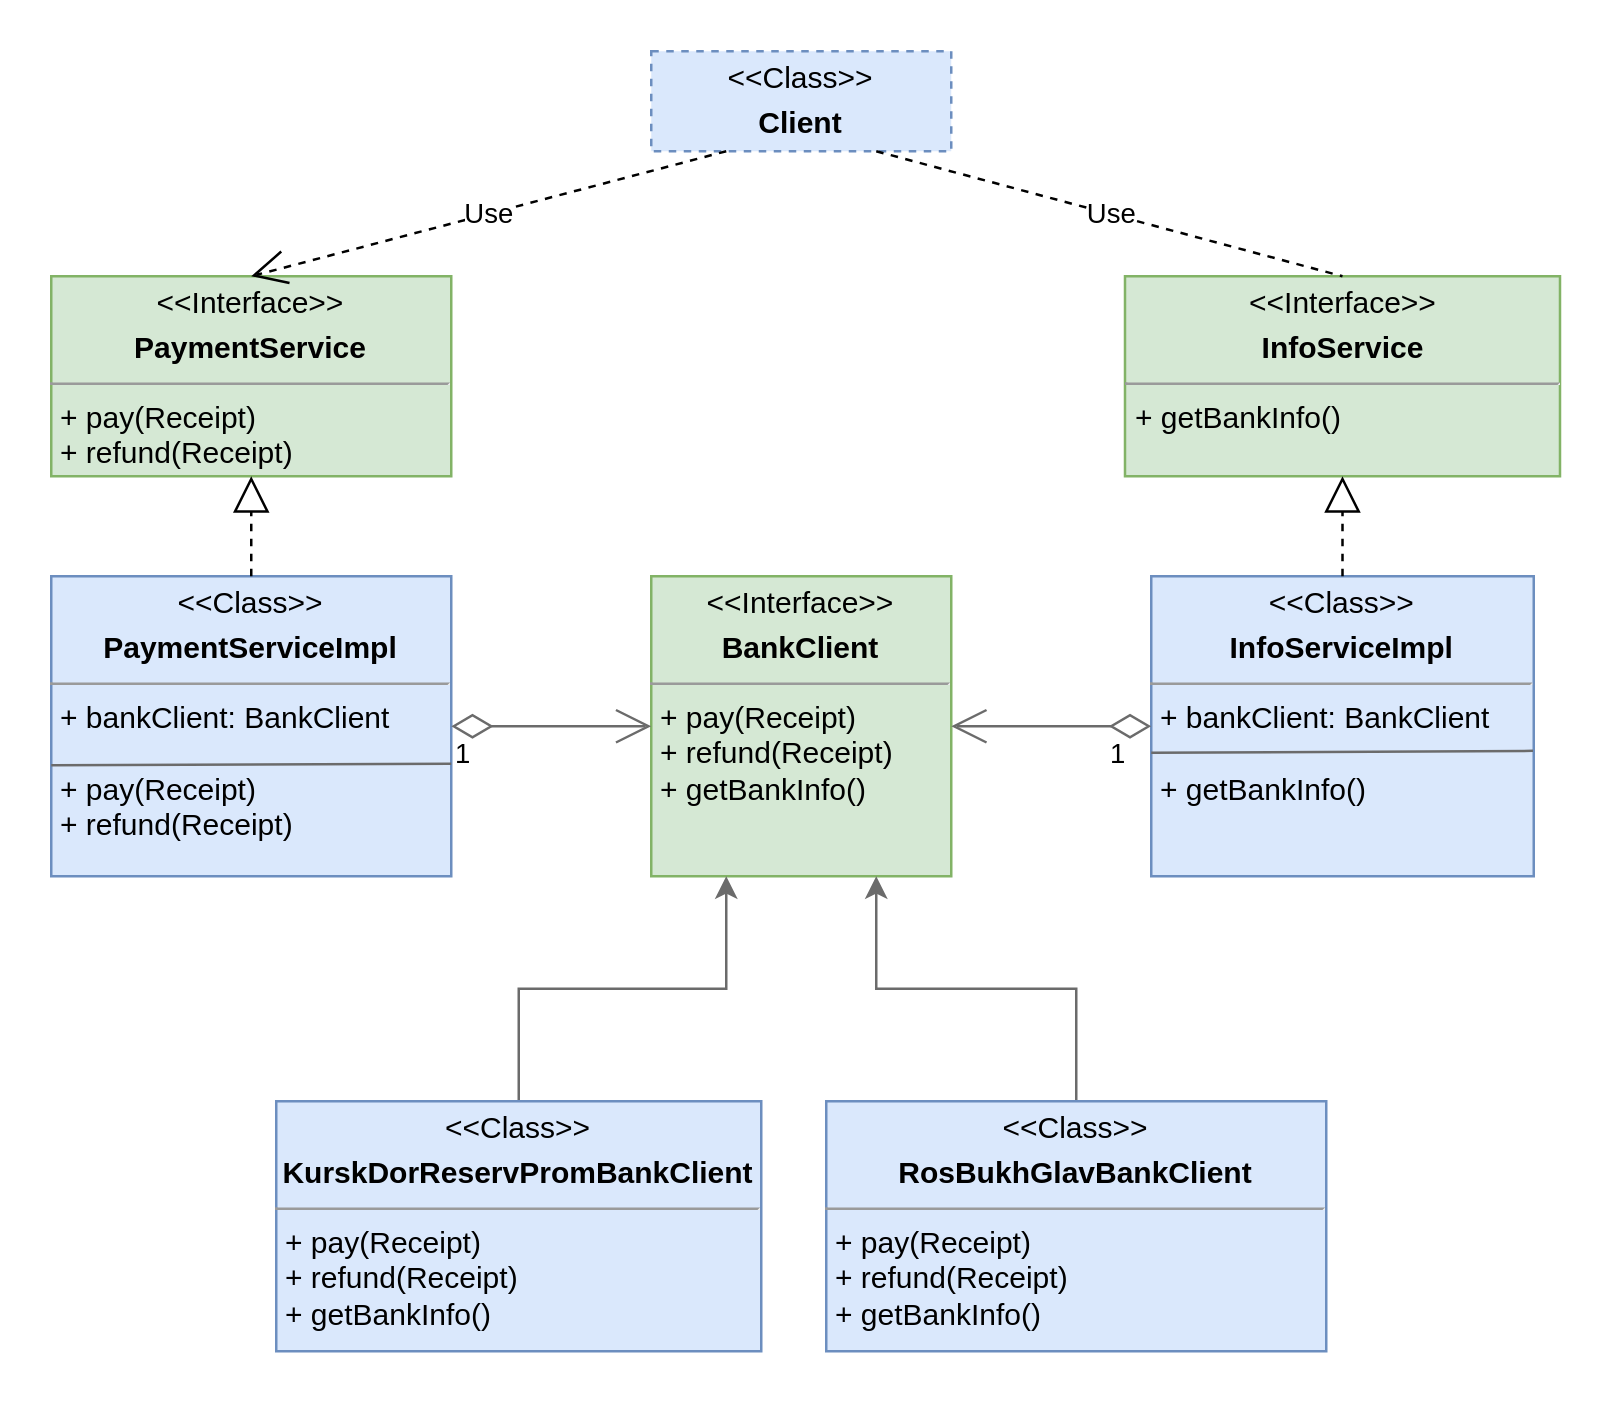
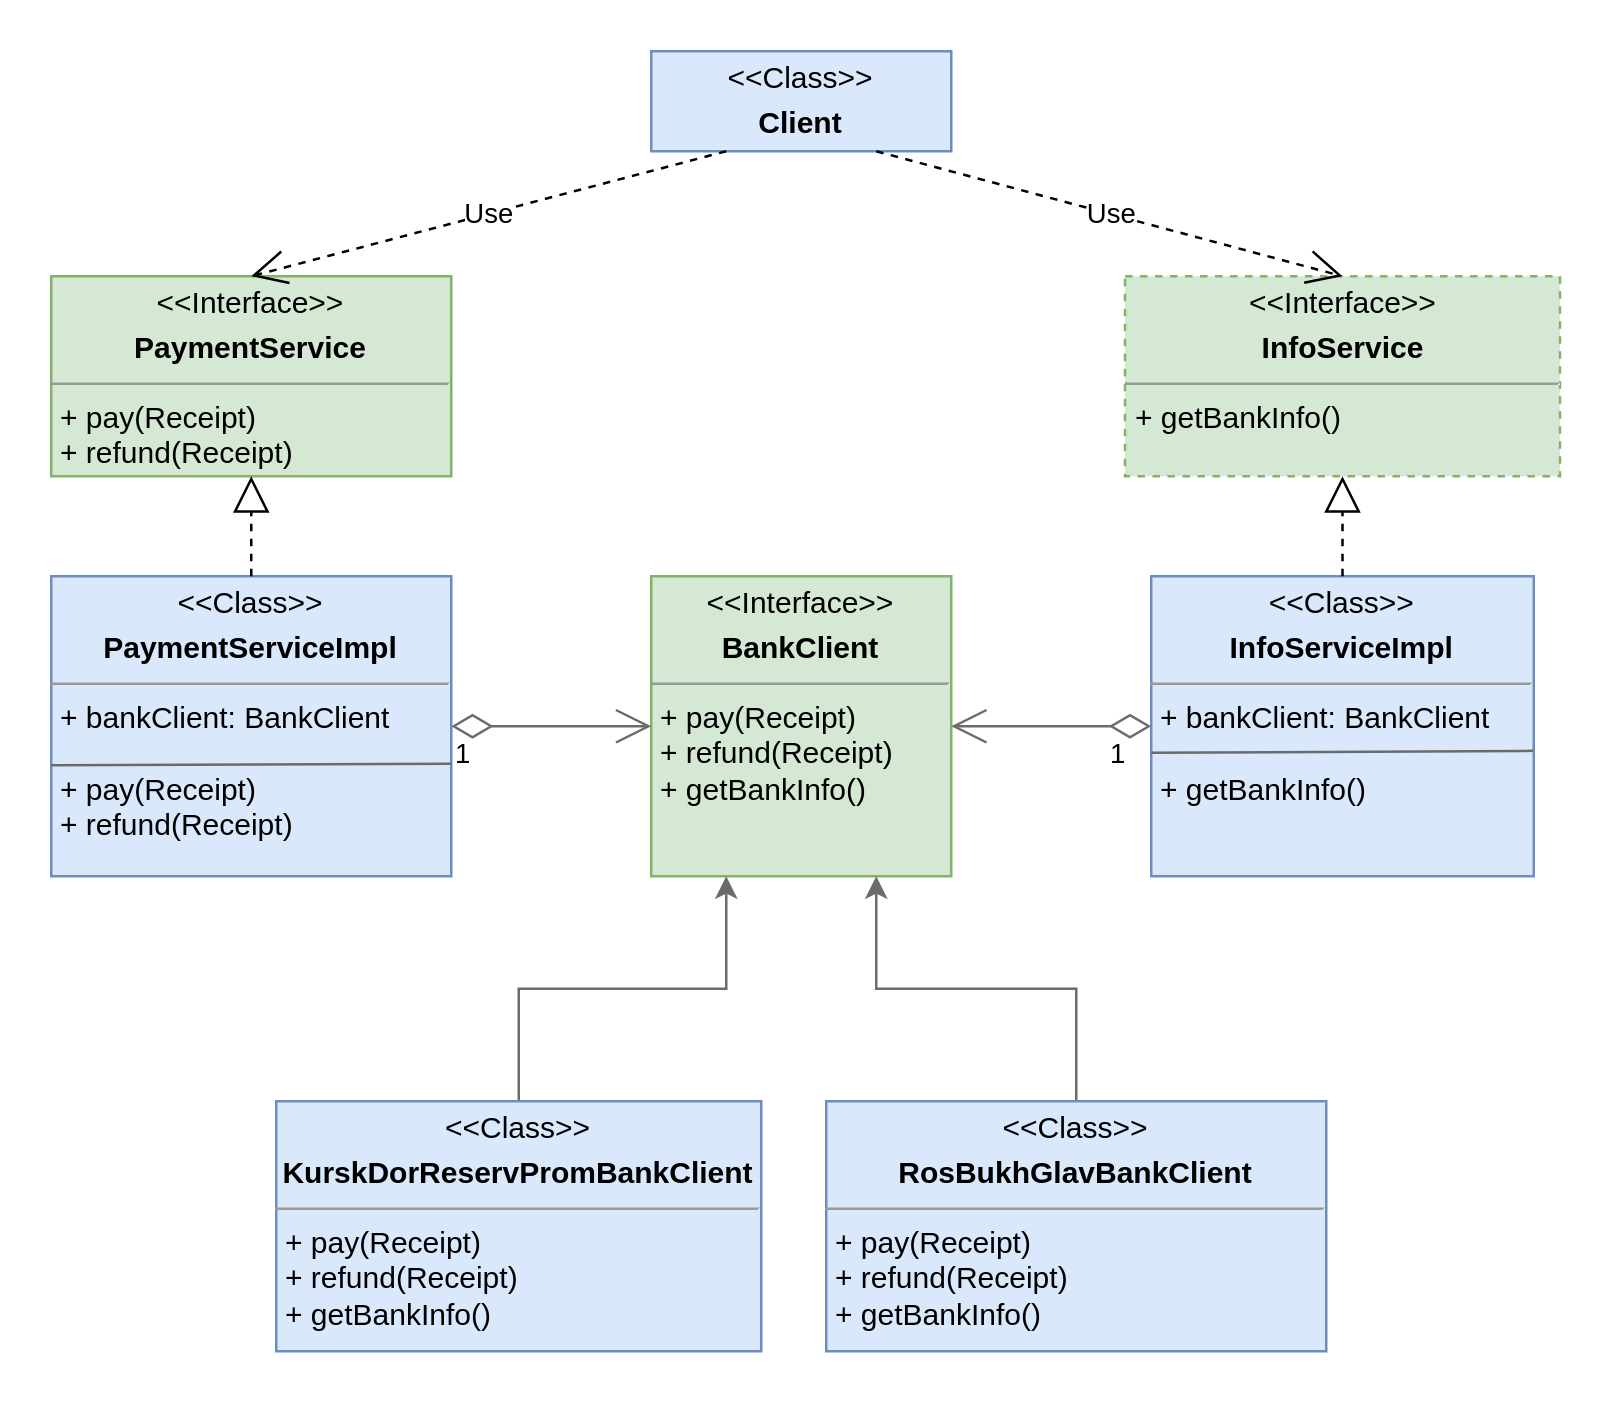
node "<<Class>> Client": style dashed -> solid
edge "<<Class>> Client" -- "<<Interface>> InfoService + getBankInfo()": arrowhead none -> open
node "<<Interface>> InfoService + getBankInfo()": style solid -> dashed
